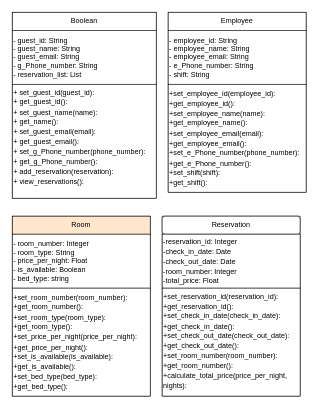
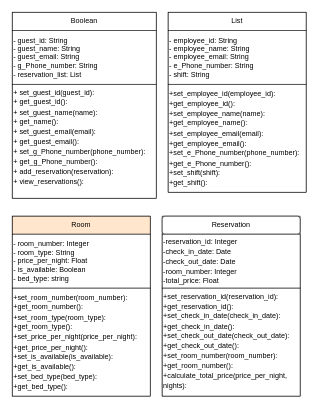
node "Employee": label "Employee" -> "List"
